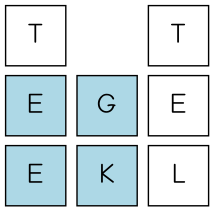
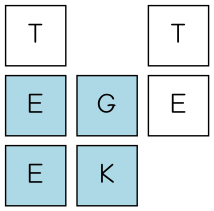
node "L": removed
